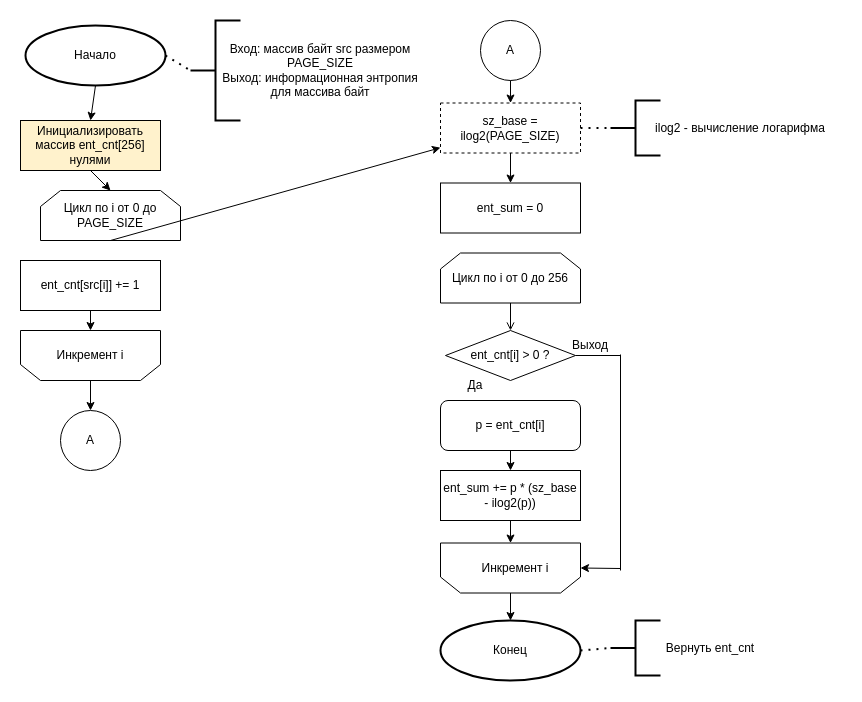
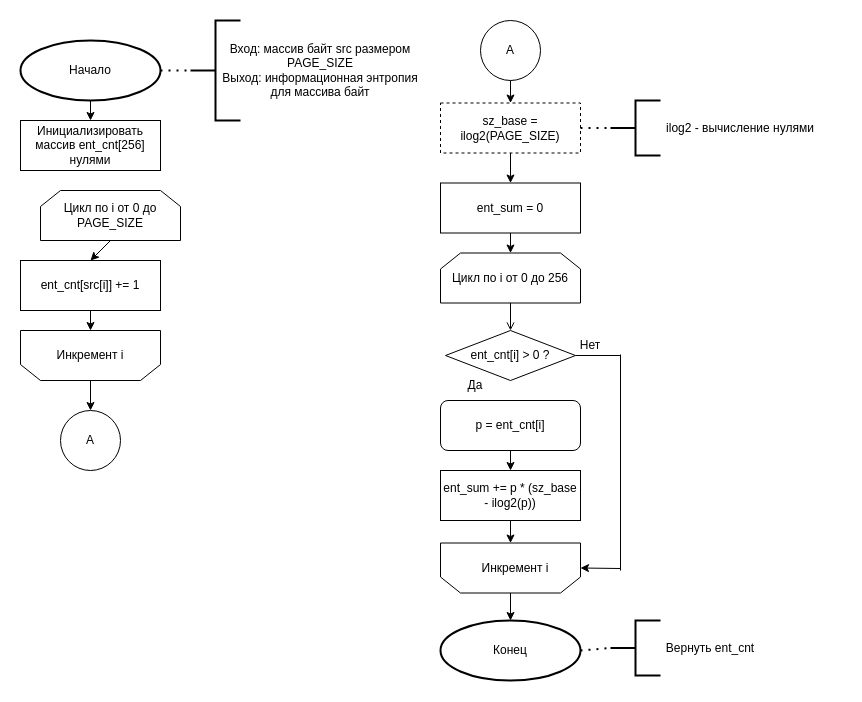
node "Начало": moved (96, 56) -> (91, 71)
node "ilog2 - вычисление логарифма": label "ilog2 - вычисление логарифма" -> "ilog2 - вычисление нулями"
node "Инициализировать массив ent_cnt[256] нулями": fillcolor #fff2cc -> #ffffff
edge "Инициализировать массив ent_cnt[256] нулями" -> "Цикл по i от 0 до PAGE_SIZE": removed
edge "Цикл по i от 0 до PAGE_SIZE" -> "sz_base = ilog2(PAGE_SIZE)": now "Цикл по i от 0 до PAGE_SIZE" -> "ent_cnt[src[i]] += 1"
edge "ent_sum = 0" -> "Цикл по i от 0 до 256": added
node "Выход": label "Выход" -> "Нет"
